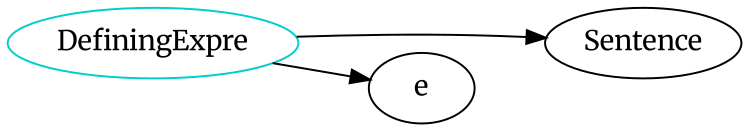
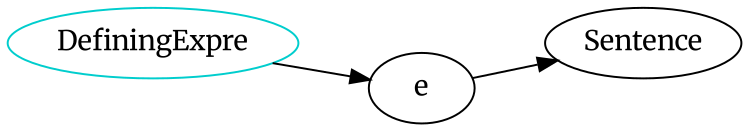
edge "DefiningExpre" -> "Sentence": now "e" -> "Sentence"
